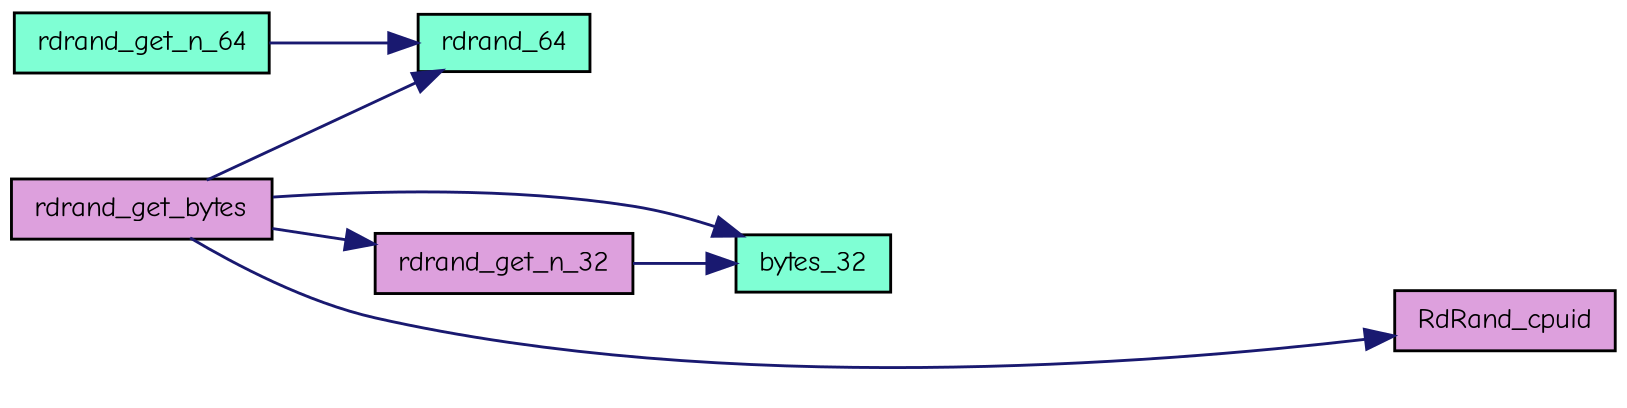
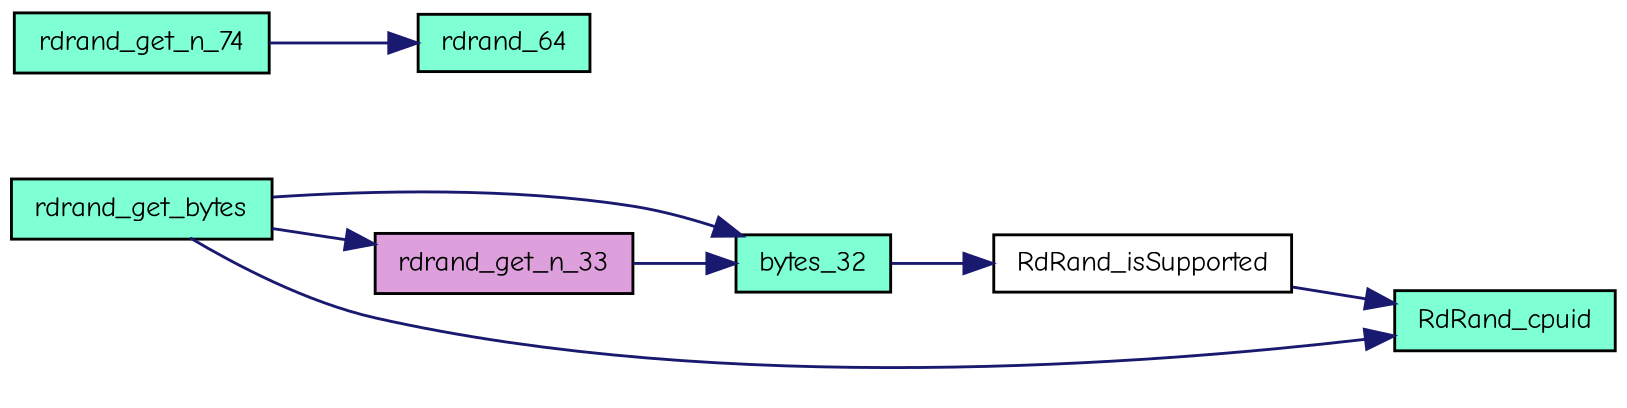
node "rdrand_get_n_64": label "rdrand_get_n_64" -> "rdrand_get_n_74"
edge "rdrand_get_bytes" -> "rdrand_64": removed
node "rdrand_get_bytes": fillcolor plum -> aquamarine
node "rdrand_get_n_32": label "rdrand_get_n_32" -> "rdrand_get_n_33"
node "RdRand_isSupported": added
node "RdRand_cpuid": fillcolor plum -> aquamarine
